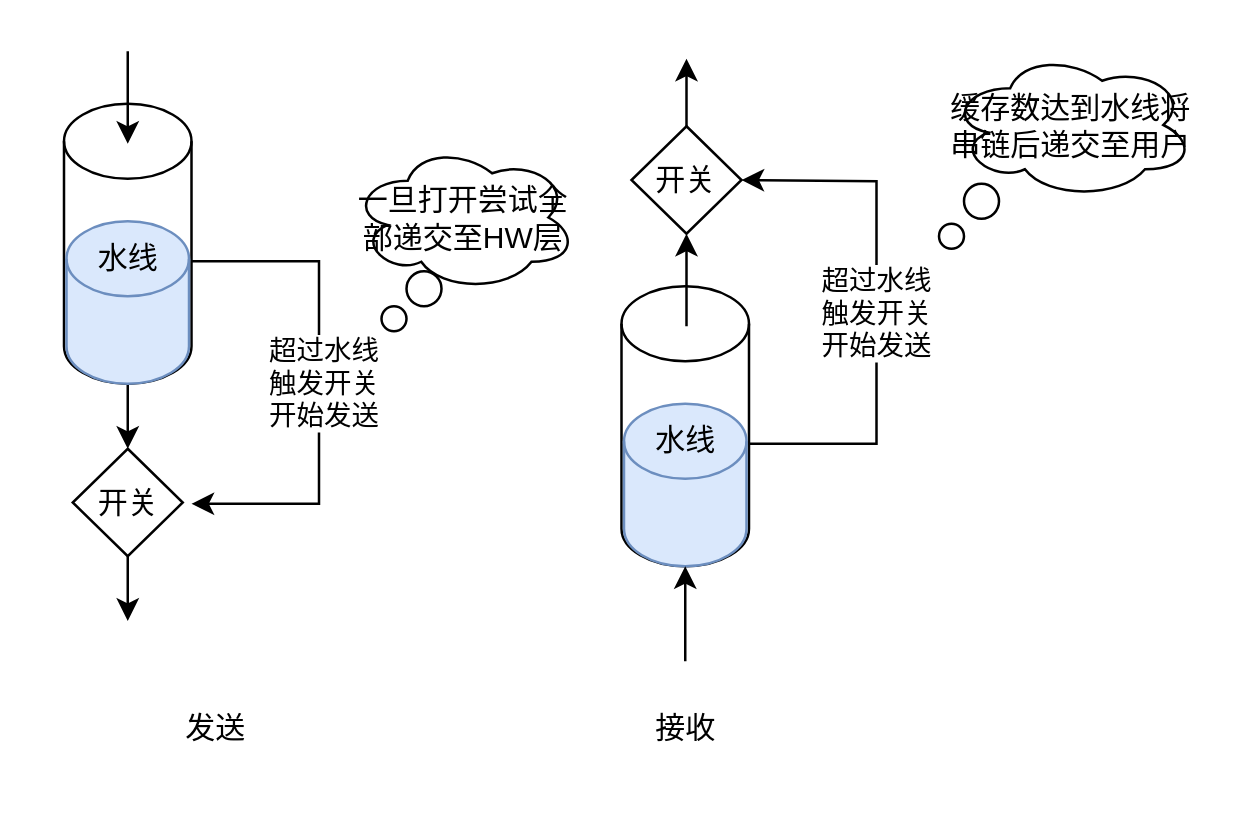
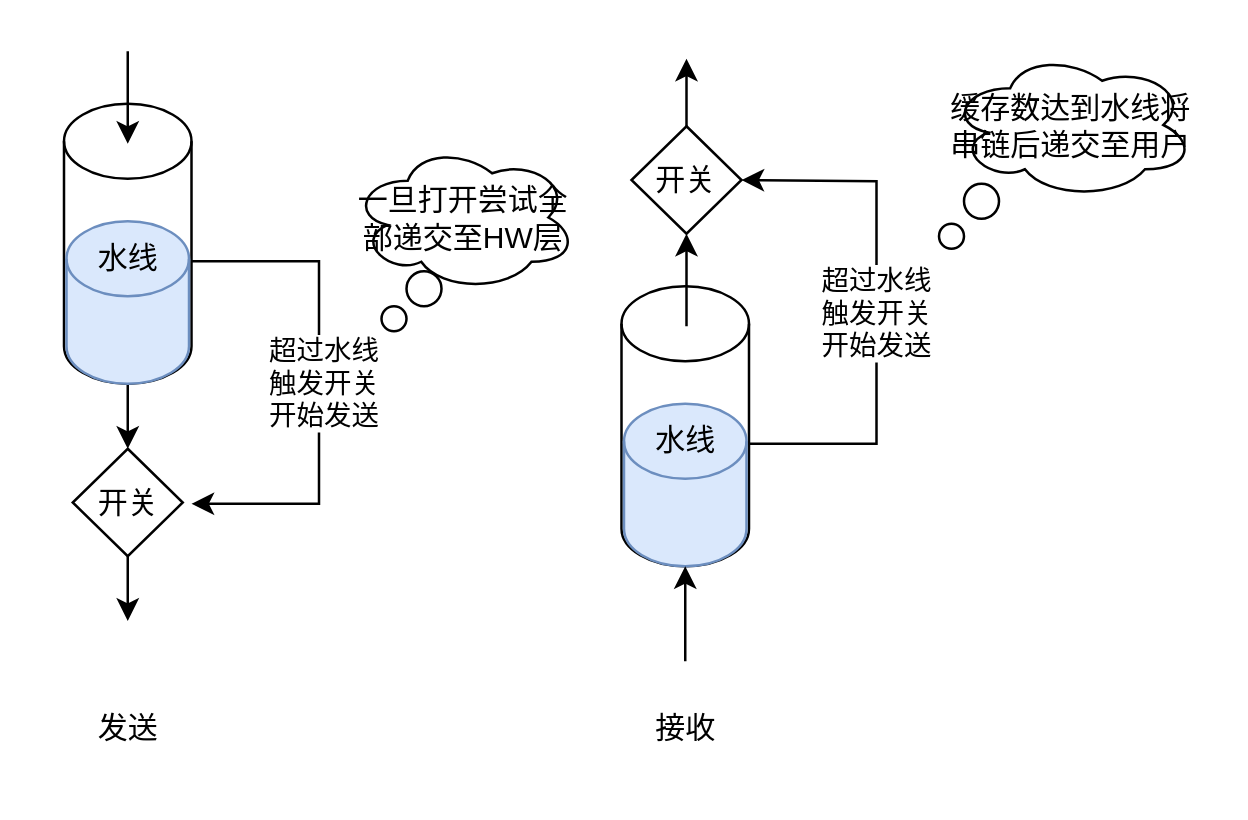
node "发送": moved (215, 729) -> (128, 729)
